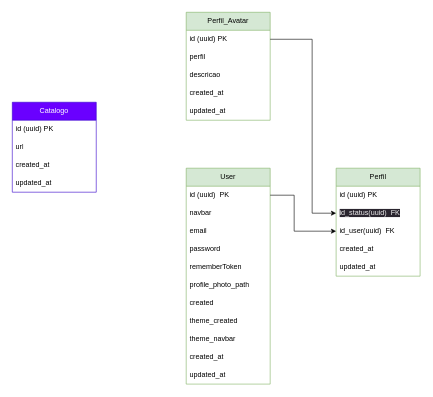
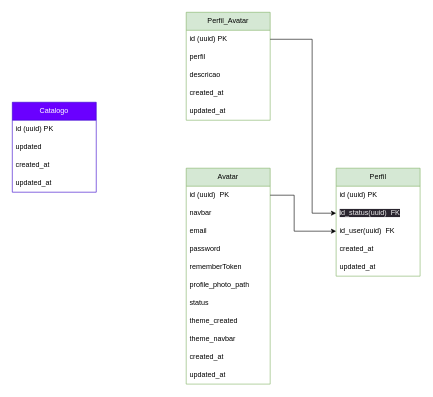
node "url": label "url" -> "updated"
node "User": label "User" -> "Avatar"
node "created": label "created" -> "status"
